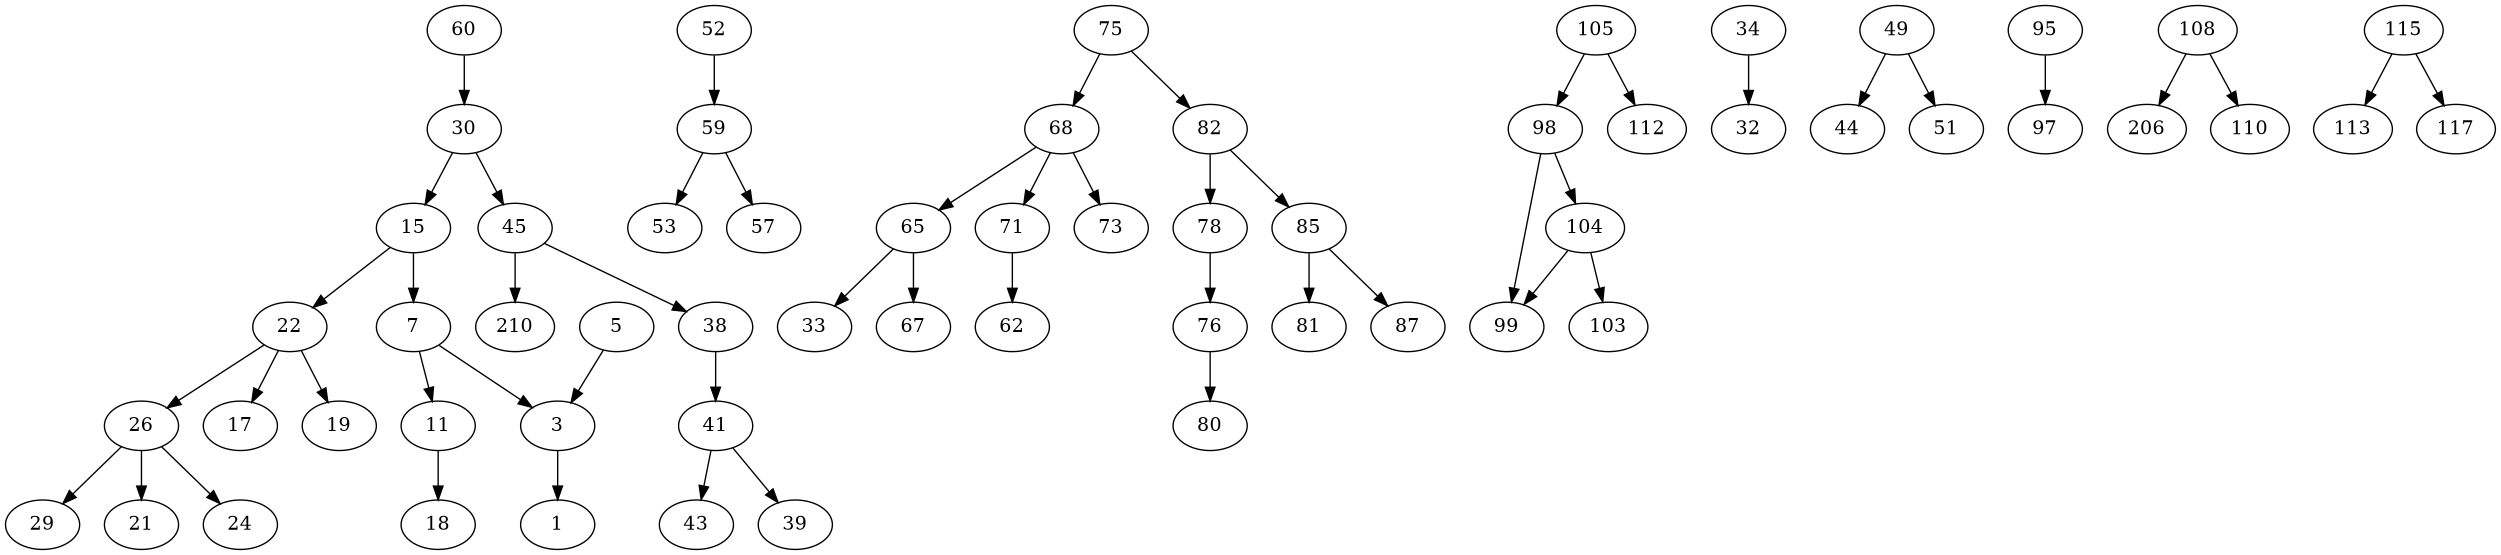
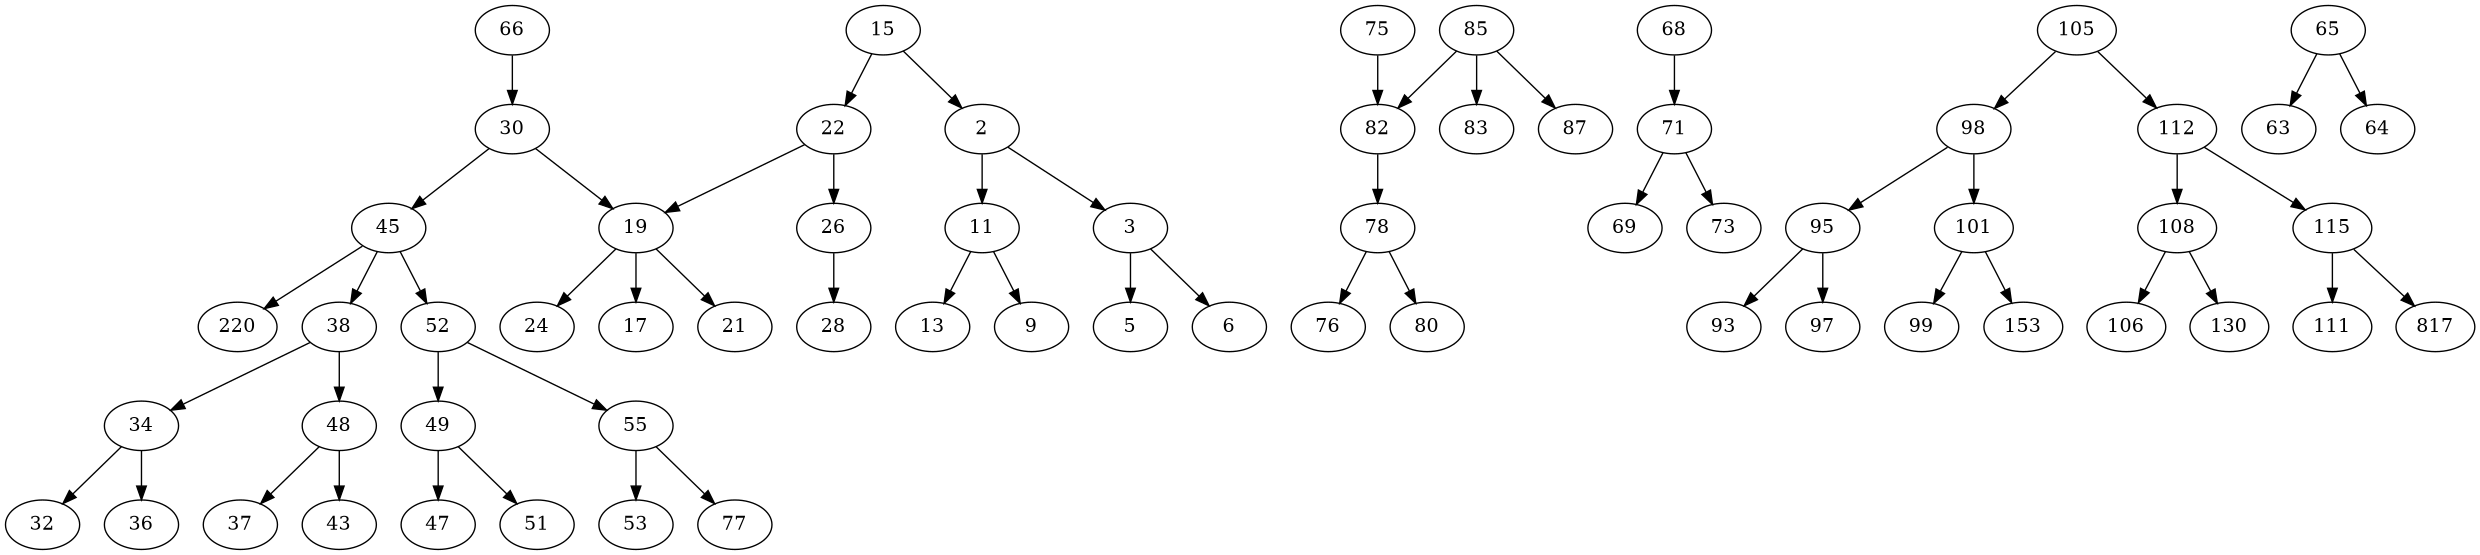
node "60": label "60" -> "66"
edge "75" -> "68": removed
node "59": label "59" -> "55"
node "44": label "44" -> "47"
node "206": label "206" -> "106"
node "110": label "110" -> "130"
node "113": label "113" -> "111"
node "117": label "117" -> "817"
edge "30" -> "15": now "30" -> "19"
edge "68" -> "73": now "71" -> "73"
edge "112" -> "108": added
edge "82" -> "85": reversed
edge "68" -> "65": removed
edge "112" -> "115": added
edge "98" -> "99": now "98" -> "95"
node "57": label "57" -> "77"
node "104": label "104" -> "101"
edge "45" -> "52": added
node "7": label "7" -> "2"
node "210": label "210" -> "220"
node "33": label "33" -> "63"
node "67": label "67" -> "64"
node "62": label "62" -> "69"
node "9": added
node "81": label "81" -> "83"
node "103": label "103" -> "153"
node "93": added
edge "22" -> "17": now "19" -> "17"
edge "52" -> "49": added
edge "76" -> "80": now "78" -> "80"
edge "5" -> "3": reversed
edge "38" -> "34": added
node "41": label "41" -> "48"
edge "26" -> "21": now "19" -> "21"
edge "26" -> "24": now "19" -> "24"
node "29": label "29" -> "28"
node "36": added
node "18": label "18" -> "13"
node "1": label "1" -> "6"
node "39": label "39" -> "37"
